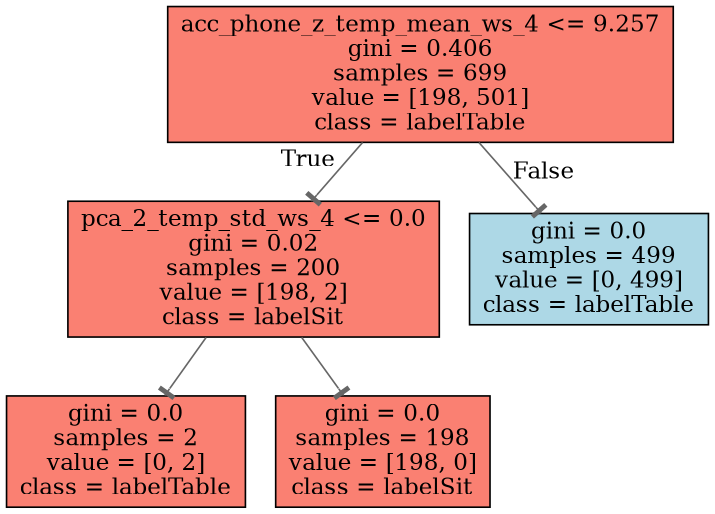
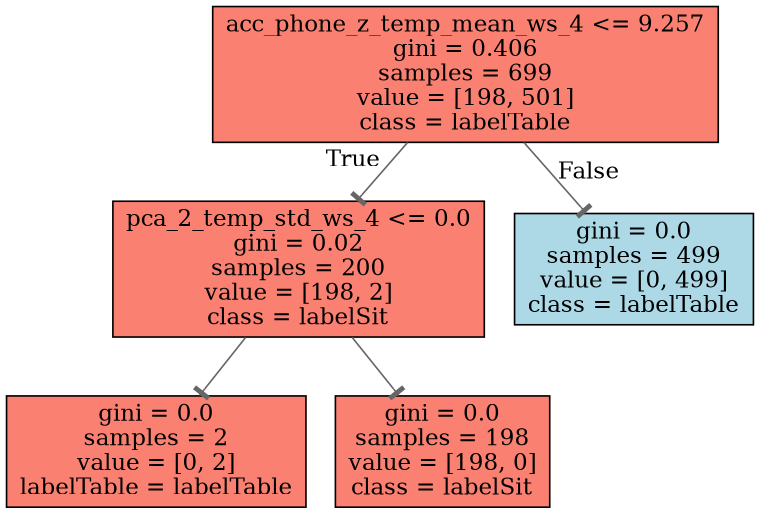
node "gini = 0.0 samples = 2 value = [0, 2] class = labelTable": label "gini = 0.0 samples = 2 value = [0, 2] class = labelTable" -> "gini = 0.0 samples = 2 value = [0, 2] labelTable = labelTable"
